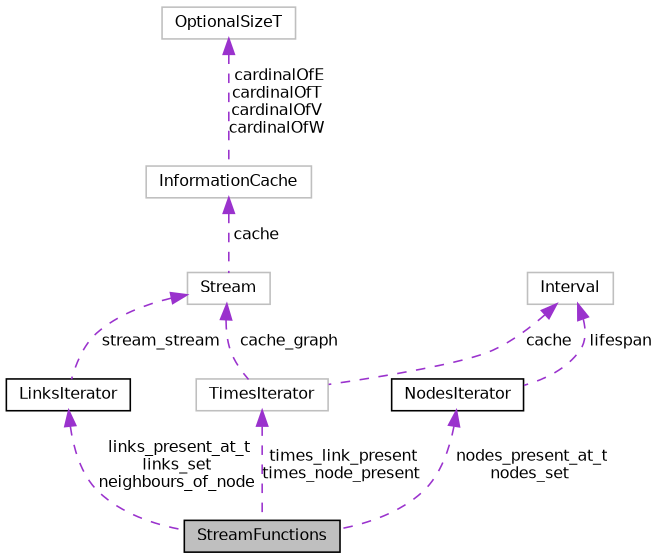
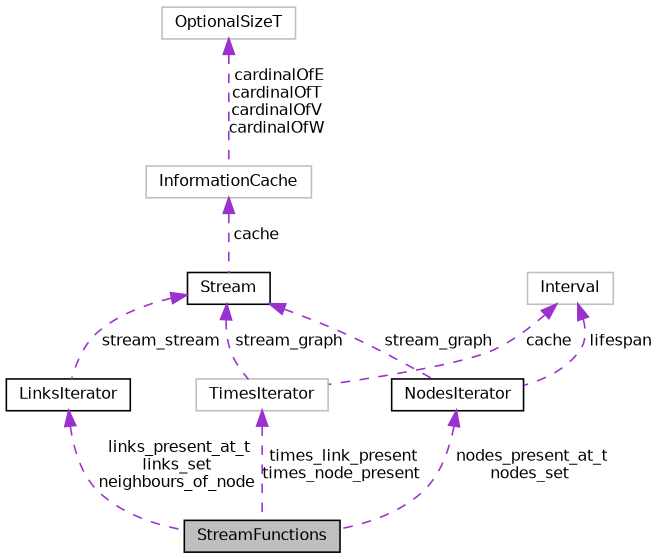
node "Stream": color grey75 -> black
edge "NodesIterator" -> "Stream": added, label "stream_graph"
edge "TimesIterator" -> "Stream": label " cache_graph" -> " stream_graph"
